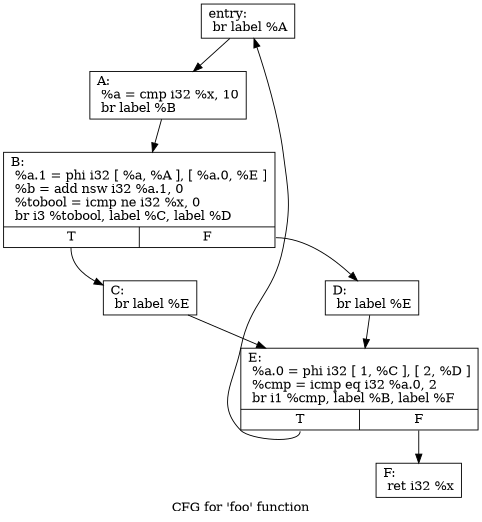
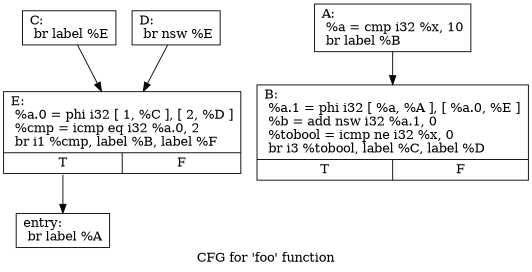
edge "entry:" -> "A:": removed
edge "B:" -> "D:": removed
edge "B:" -> "C:": removed
node "D:": text "br label %E" -> "br nsw %E"
node "F:": removed
